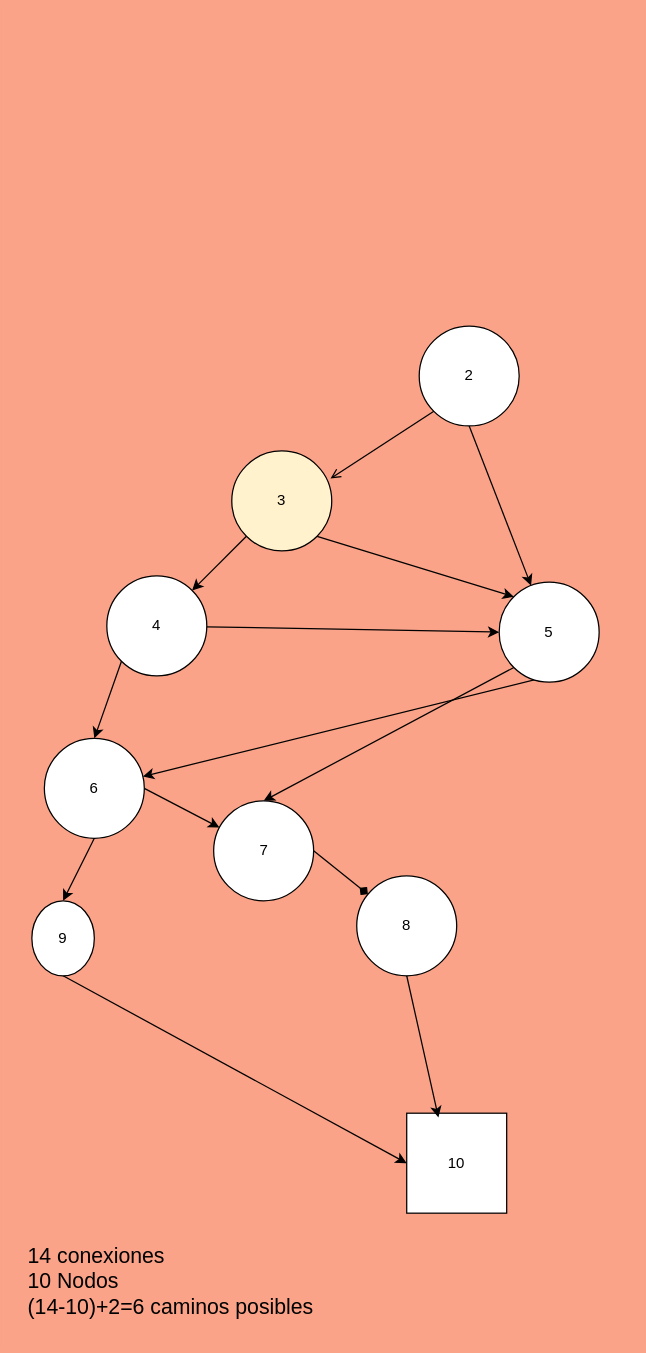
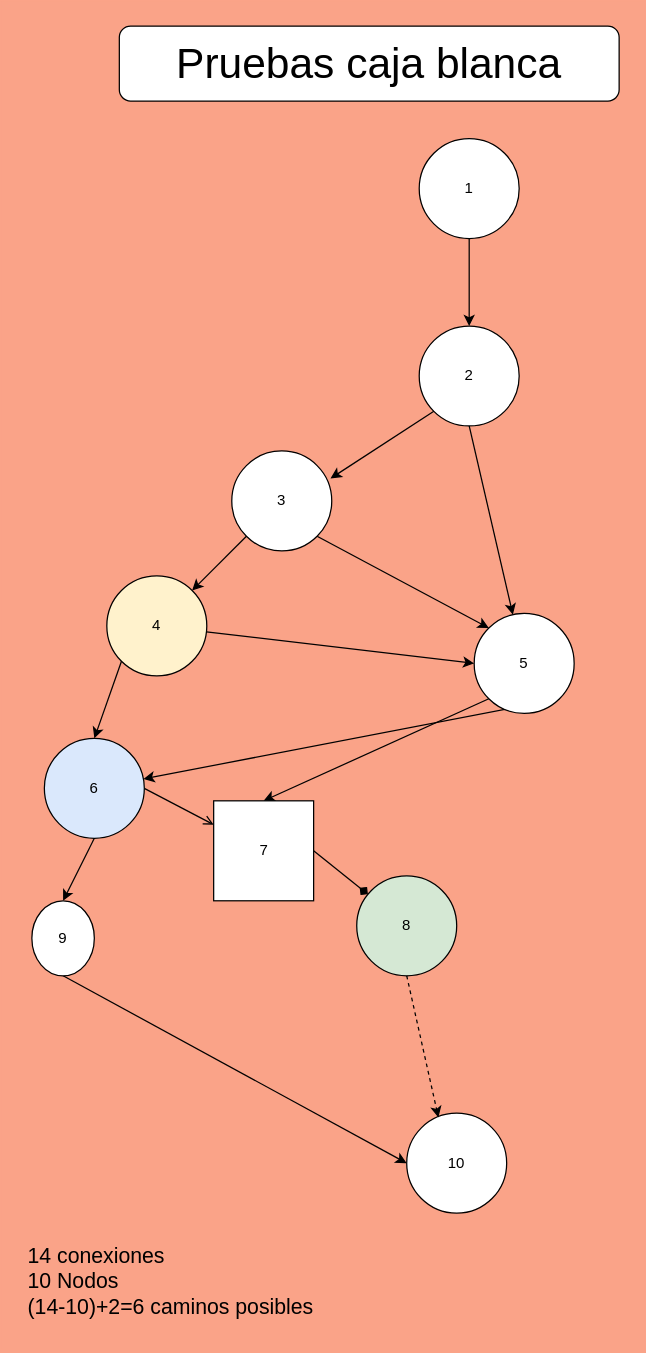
node "Pruebas caja blanca": added
node "1": added
edge "1" -> "2": added
edge "2" -> "3": arrowhead open -> classic
node "3": fillcolor #fff2cc -> #ffffff
node "4": fillcolor #ffffff -> #fff2cc
node "5": moved (549, 632) -> (524, 663)
node "6": fillcolor #ffffff -> #dae8fc
edge "6" -> "7": arrowhead classic -> open
node "7": shape ellipse -> rectangle
node "8": fillcolor #ffffff -> #d5e8d4
edge "8" -> "10": style solid -> dashed
node "10": shape rectangle -> ellipse
